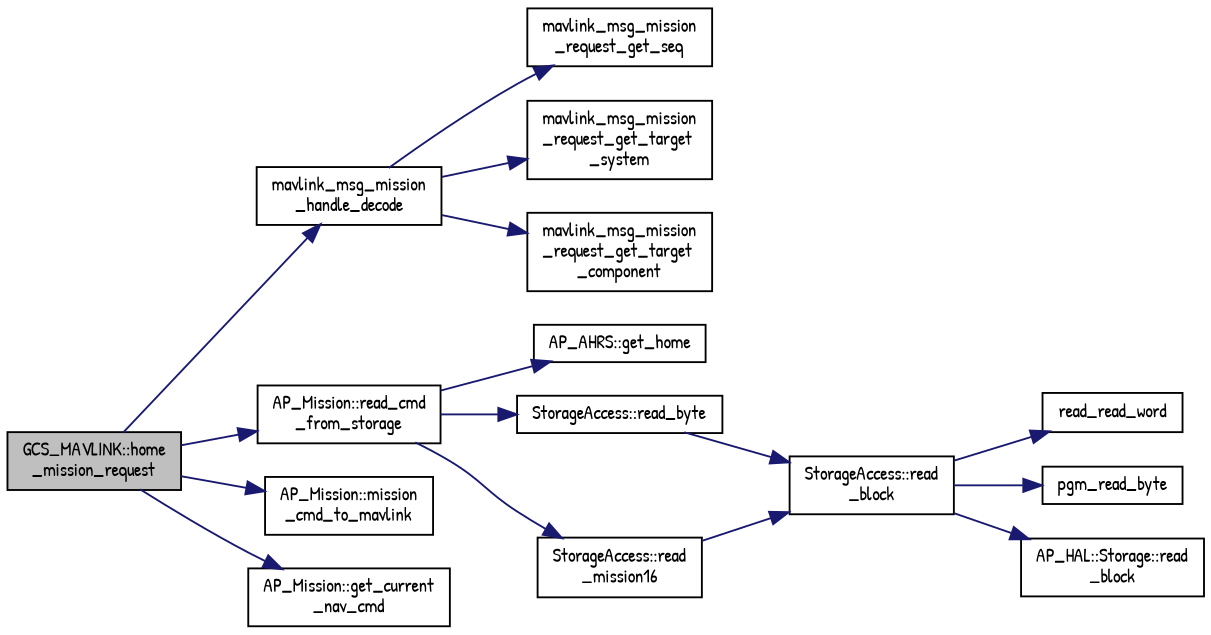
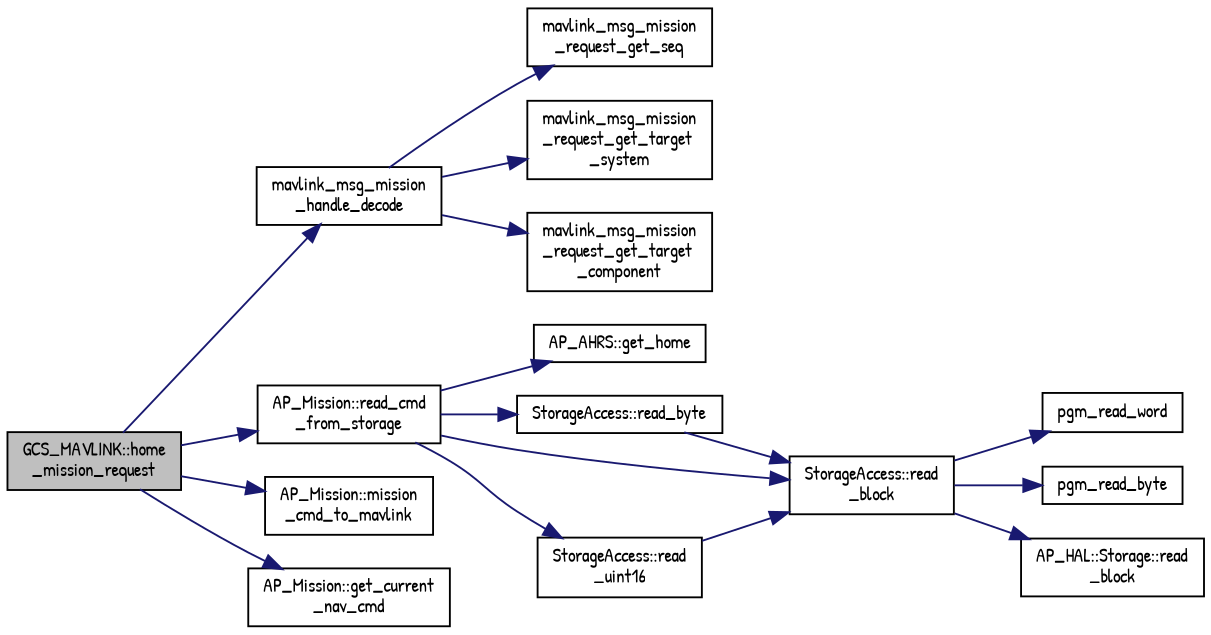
node "read_read_word": label "read_read_word" -> "pgm_read_word"
edge "AP_Mission::read_cmd _from_storage" -> "StorageAccess::read _block": added
node "StorageAccess::read _mission16": label "StorageAccess::read _mission16" -> "StorageAccess::read _uint16"
